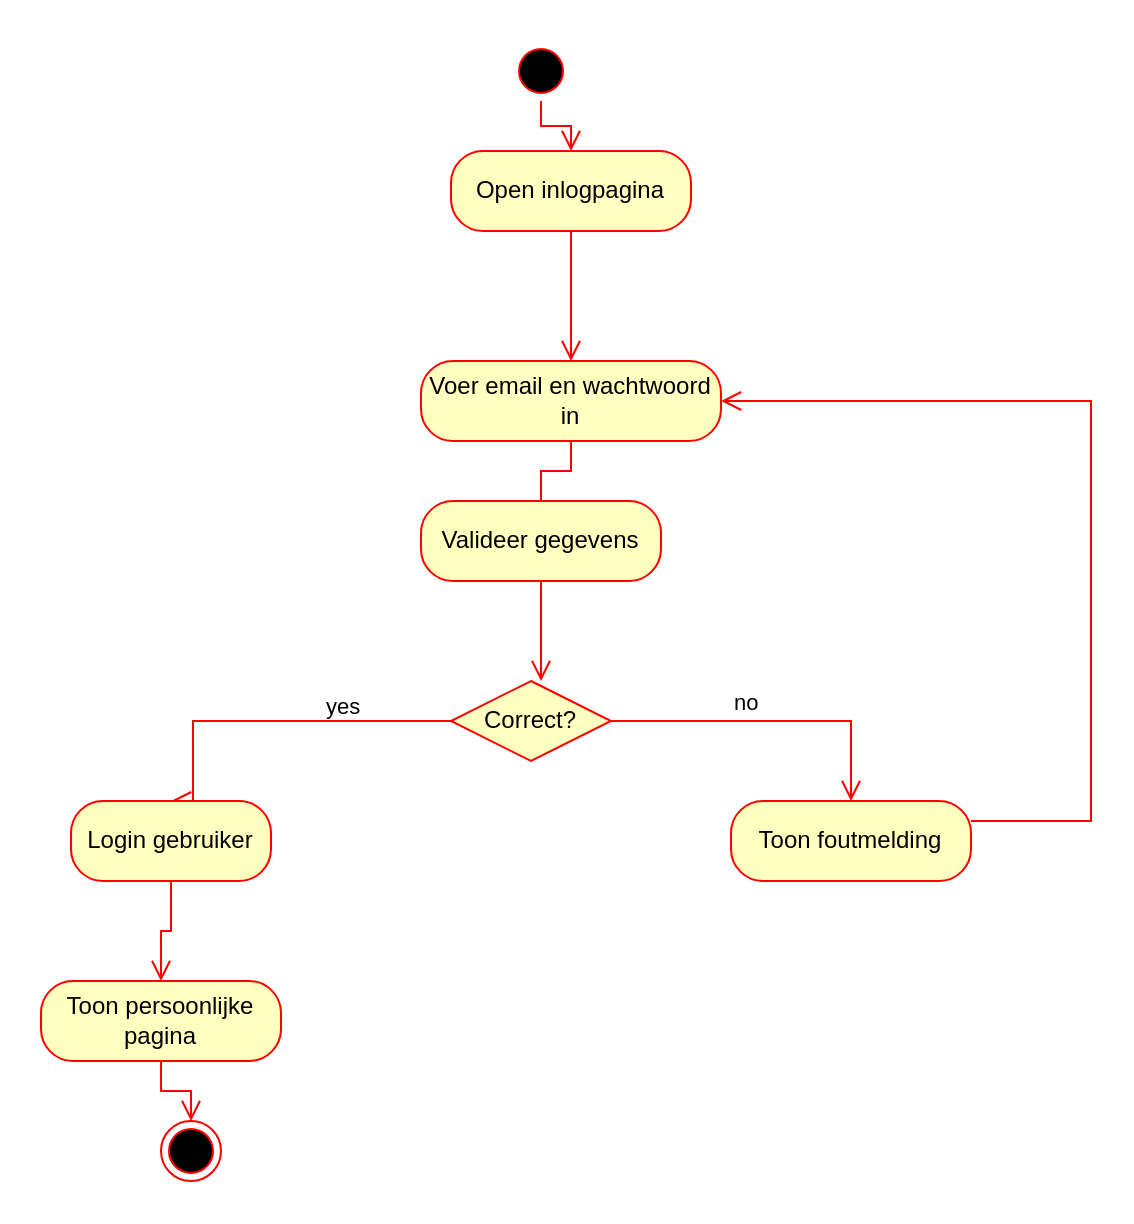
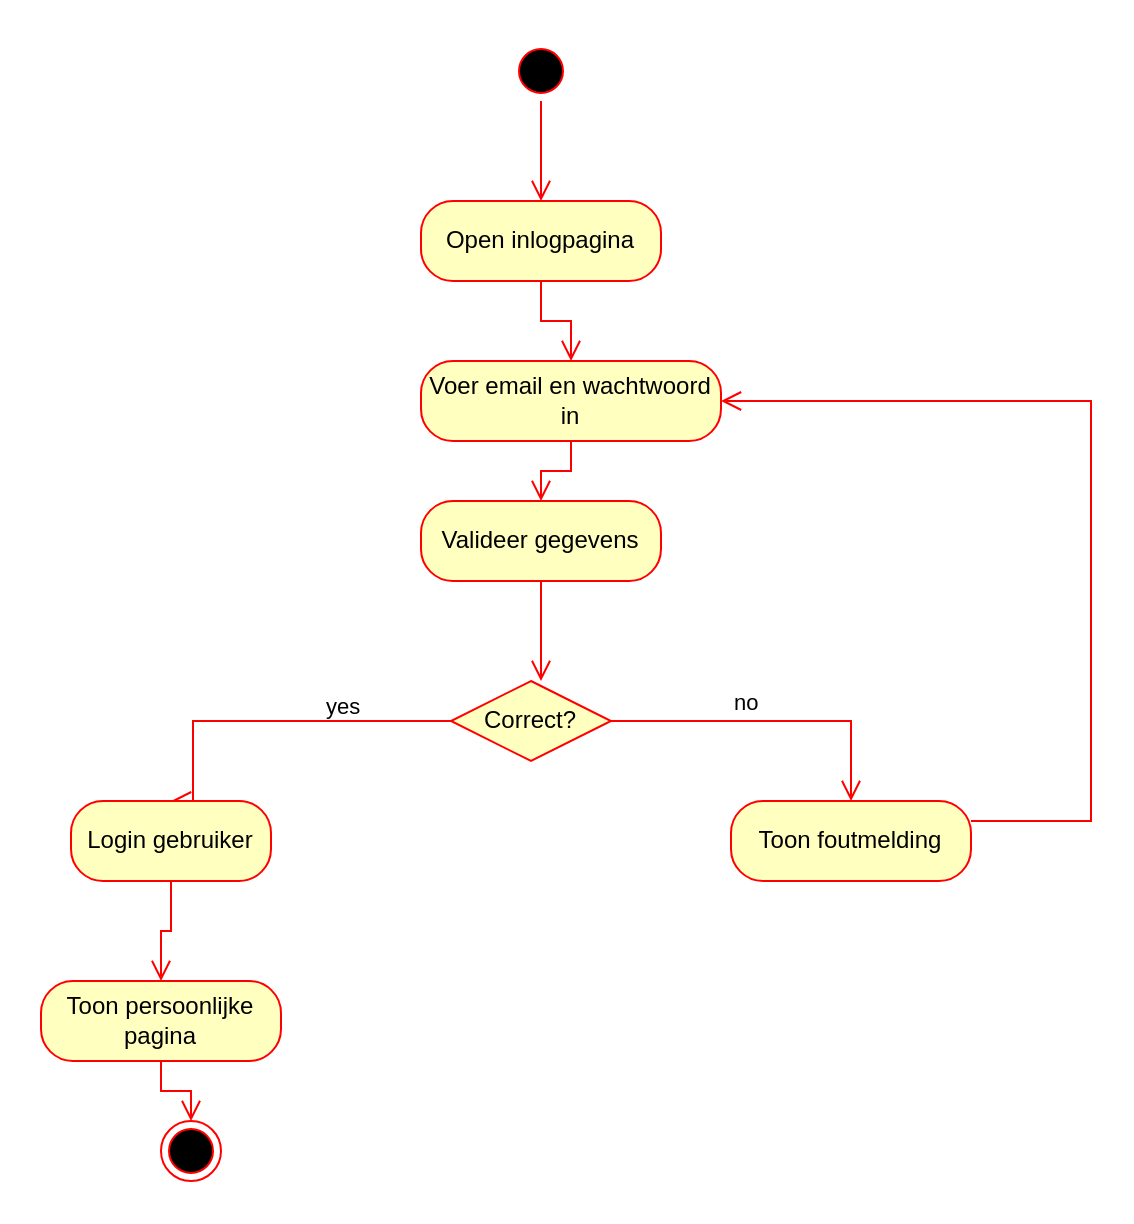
node "Open inlogpagina": moved (571, 191) -> (541, 241)
edge "Voer email en wachtwoord in" -- "Valideer gegevens": arrowhead none -> open
